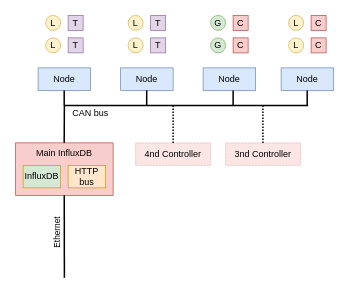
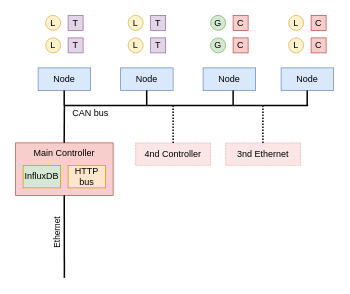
node "Main InfluxDB": label "Main InfluxDB" -> "Main Controller"
node "3nd Controller": label "3nd Controller" -> "3nd Ethernet"
